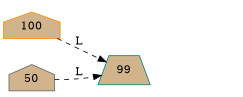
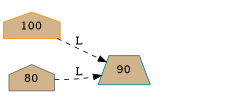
node "99": label "99" -> "90"
node "50": label "50" -> "80"
